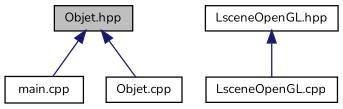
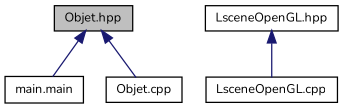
node "main.cpp": label "main.cpp" -> "main.main"
